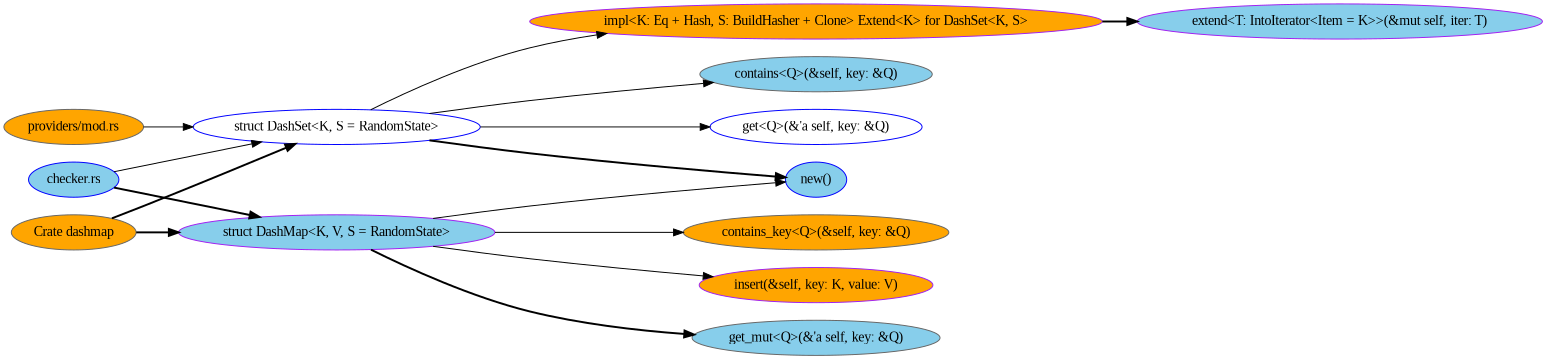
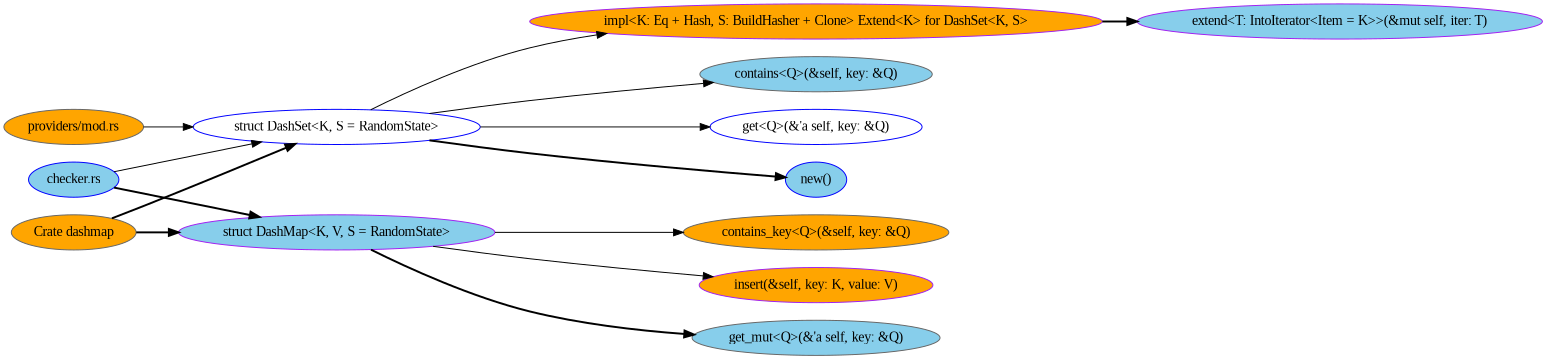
edge "struct DashMap<K, V, S = RandomState>" -> "new()": removed
